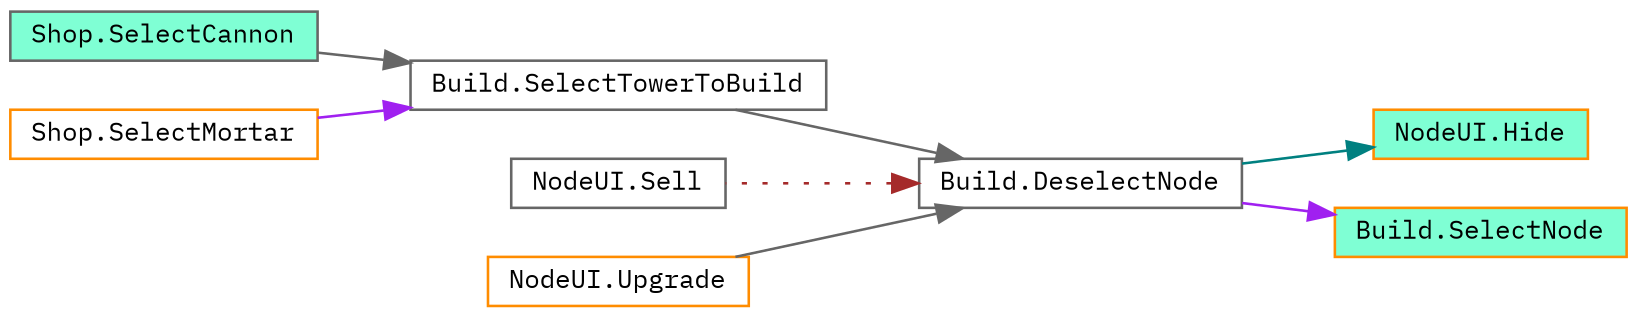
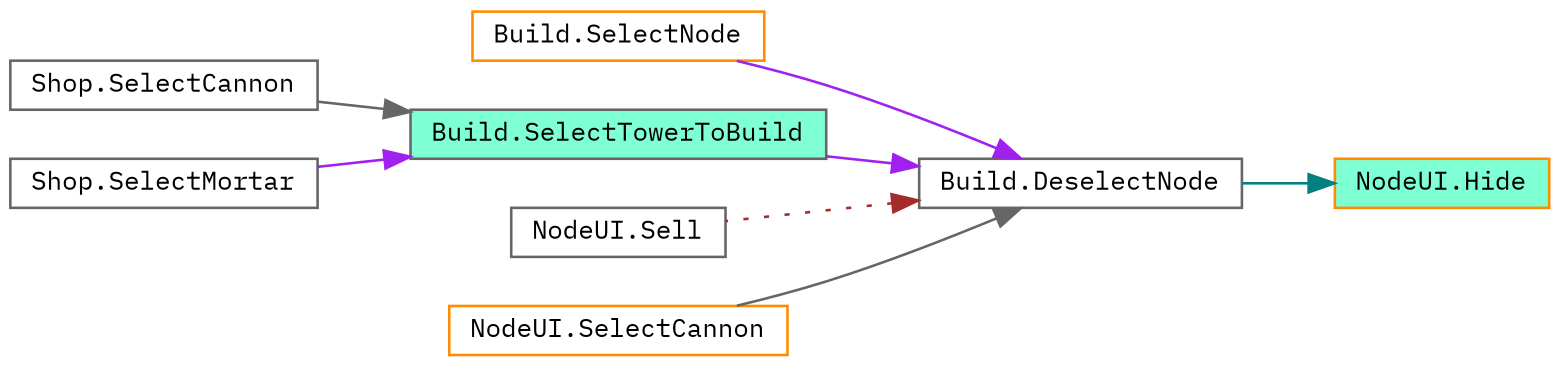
node "Shop.SelectCannon": fillcolor aquamarine -> white
node "Build.SelectTowerToBuild": fillcolor white -> aquamarine
edge "Build.SelectTowerToBuild" -> "Build.DeselectNode": color gray40 -> purple
node "Shop.SelectMortar": color darkorange -> gray40
edge "Build.DeselectNode" -> "Build.SelectNode": reversed
node "Build.SelectNode": fillcolor aquamarine -> white
node "NodeUI.Upgrade": label "NodeUI.Upgrade" -> "NodeUI.SelectCannon"
